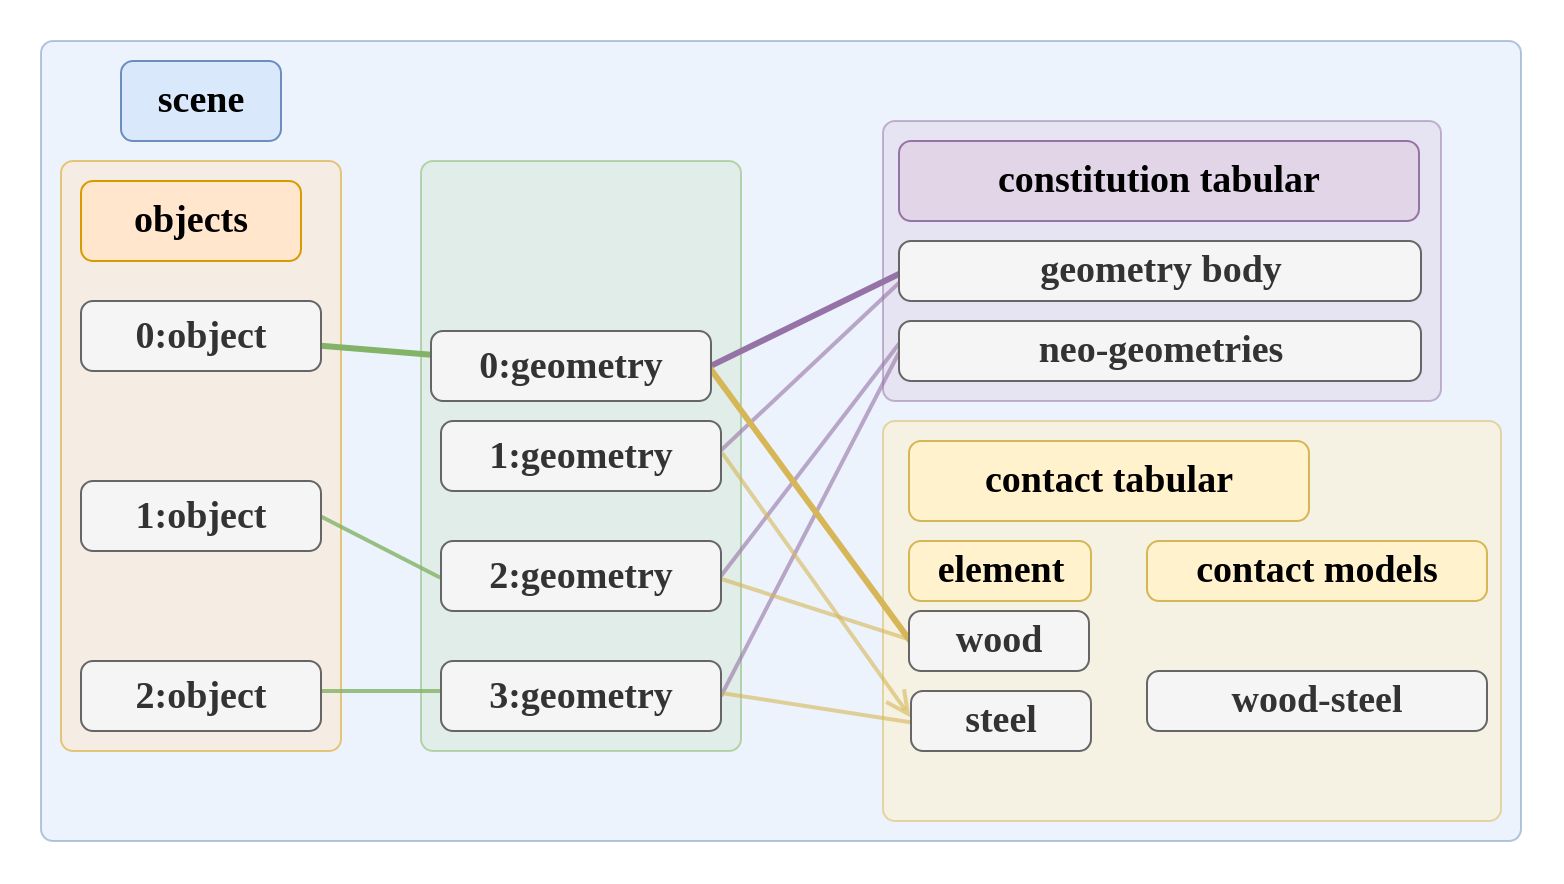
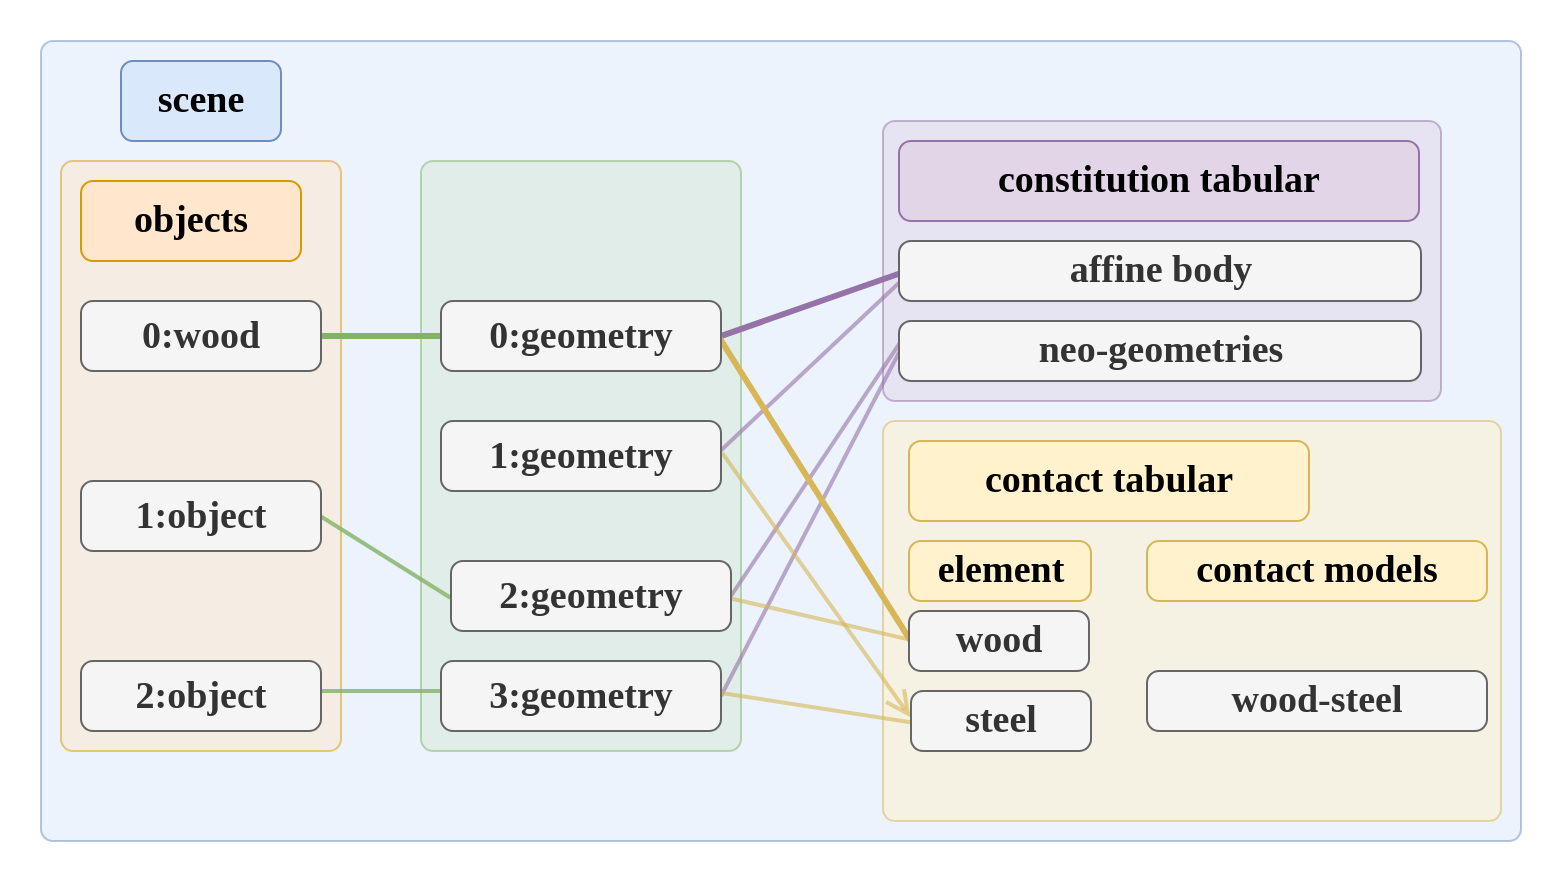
node "geometry body": label "geometry body" -> "affine body"
node "0:object": label "0:object" -> "0:wood"
node "0:geometry": moved (571, 366) -> (581, 336)
node "2:geometry": moved (581, 576) -> (591, 596)
